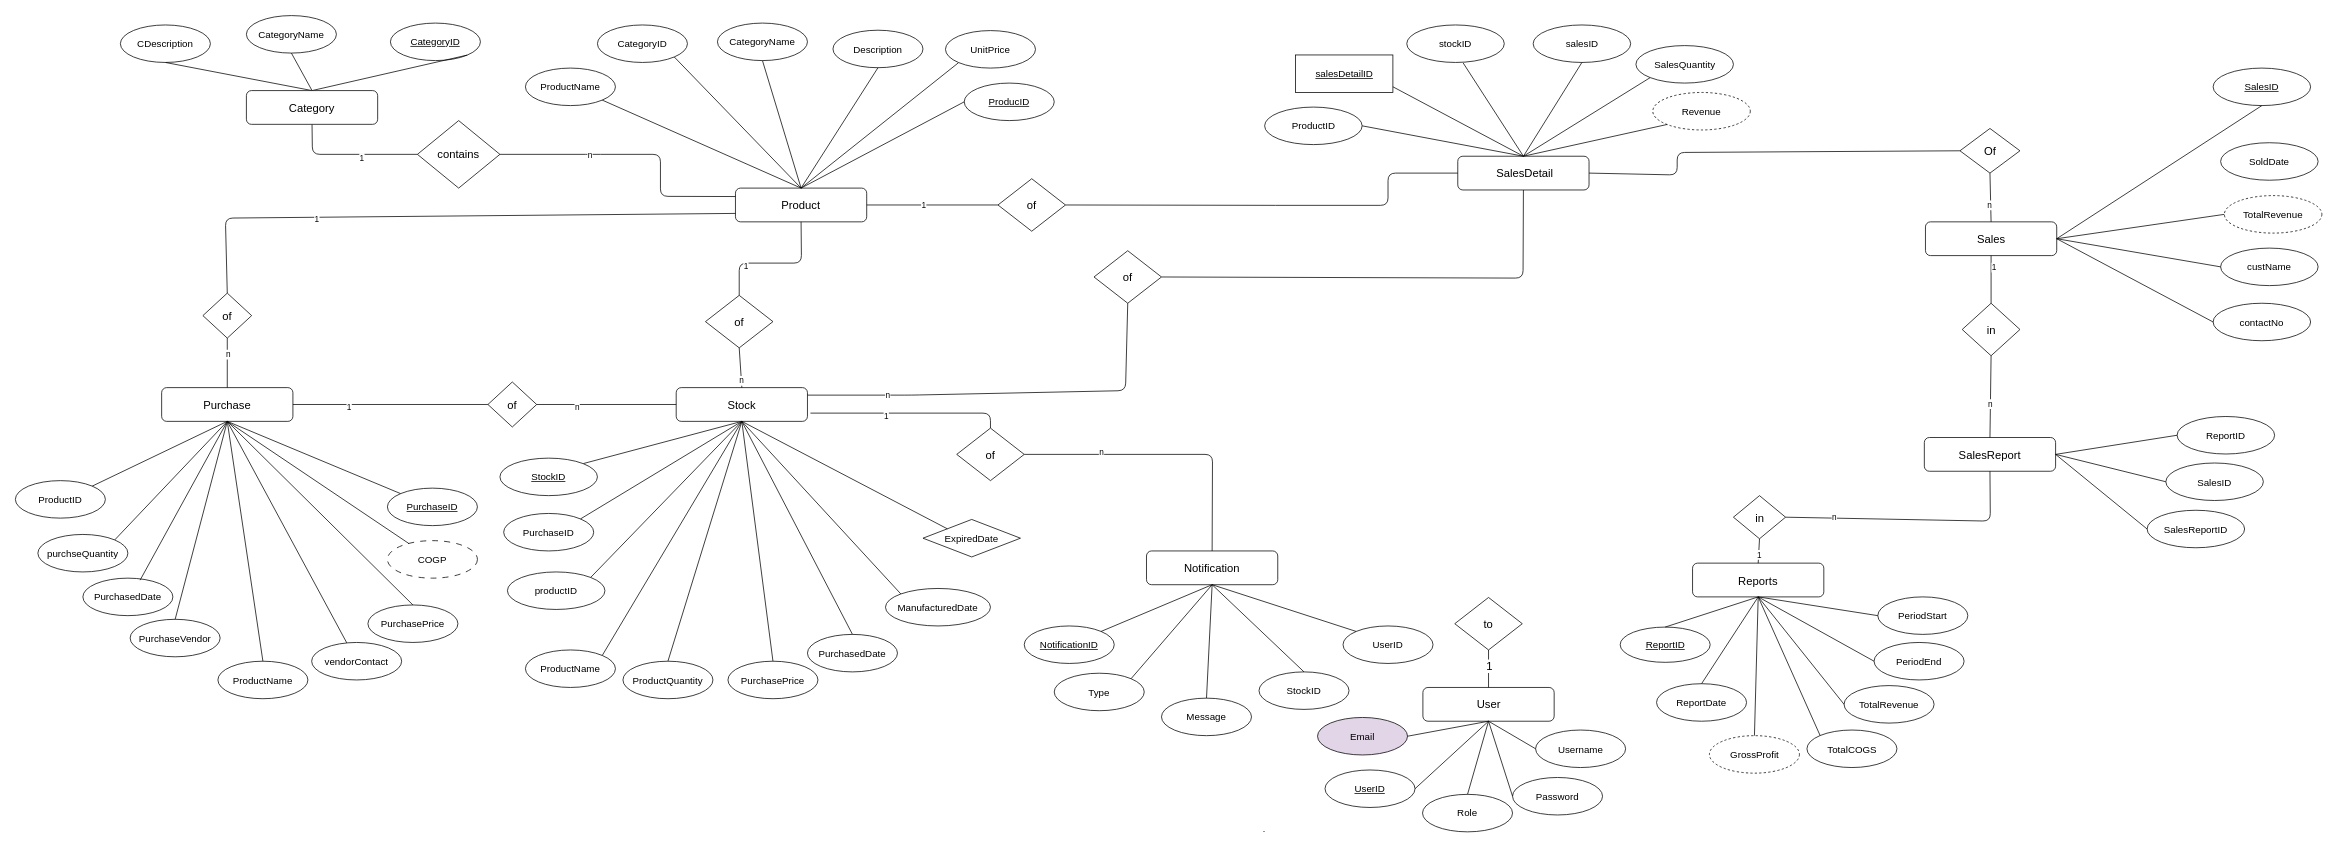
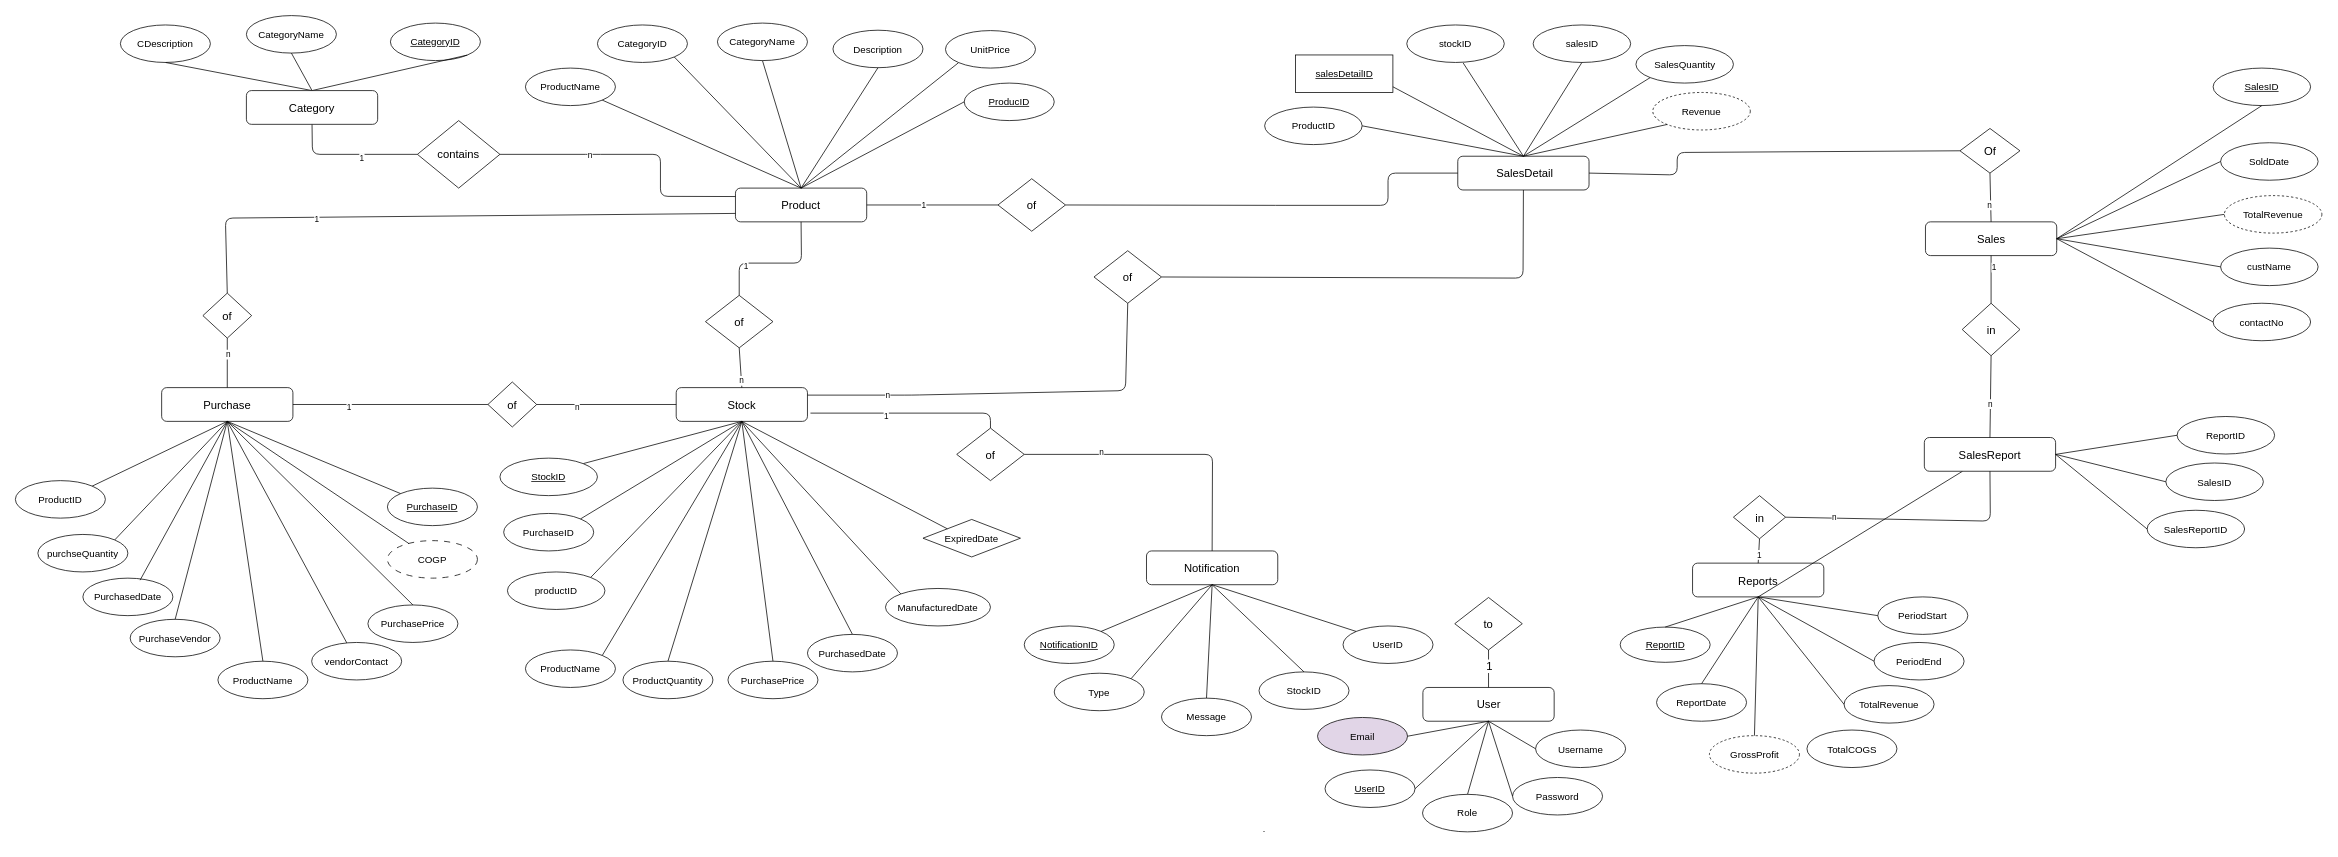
edge "SoldDate" -- "Sales": added
edge "Reports" -- "TotalCOGS": now "Reports" -- "SalesReport"
